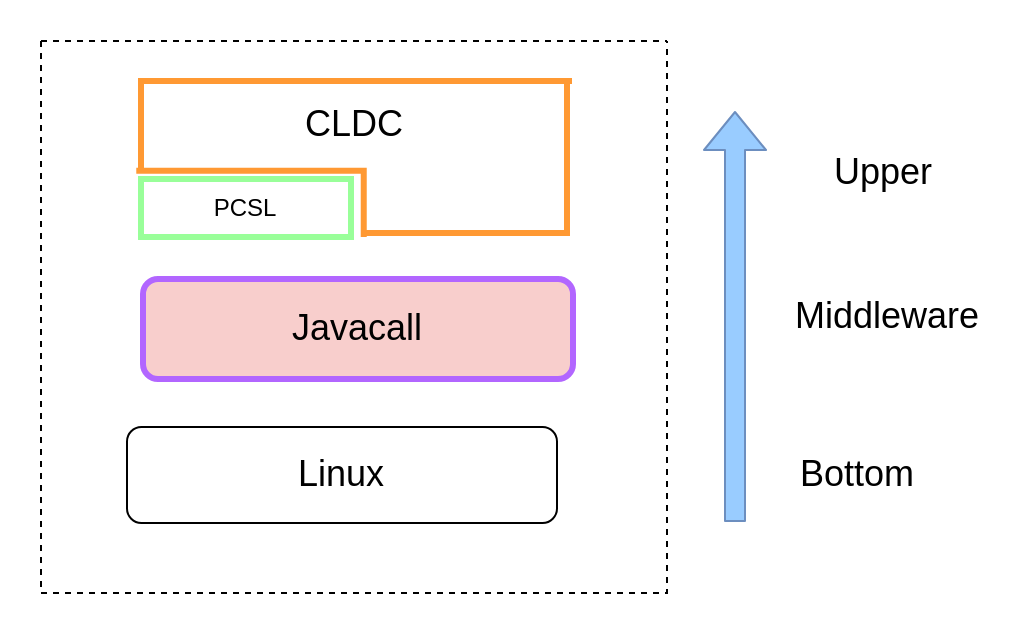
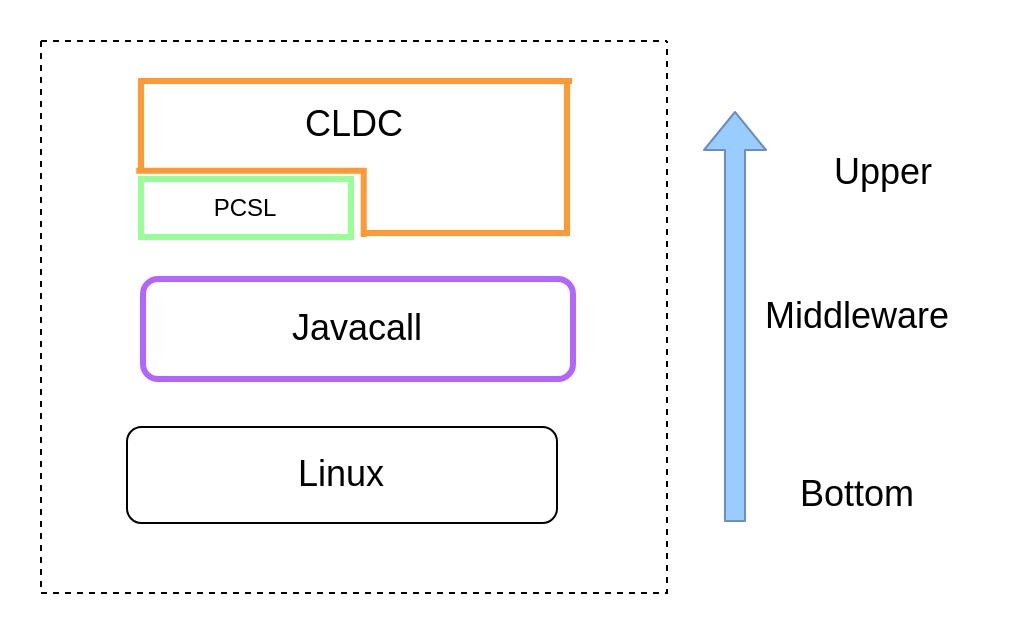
node "Middleware": moved (888, 317) -> (858, 317)
node "Javacall": fillcolor #f8cecc -> #ffffff
node "Bottom": moved (858, 475) -> (858, 495)
